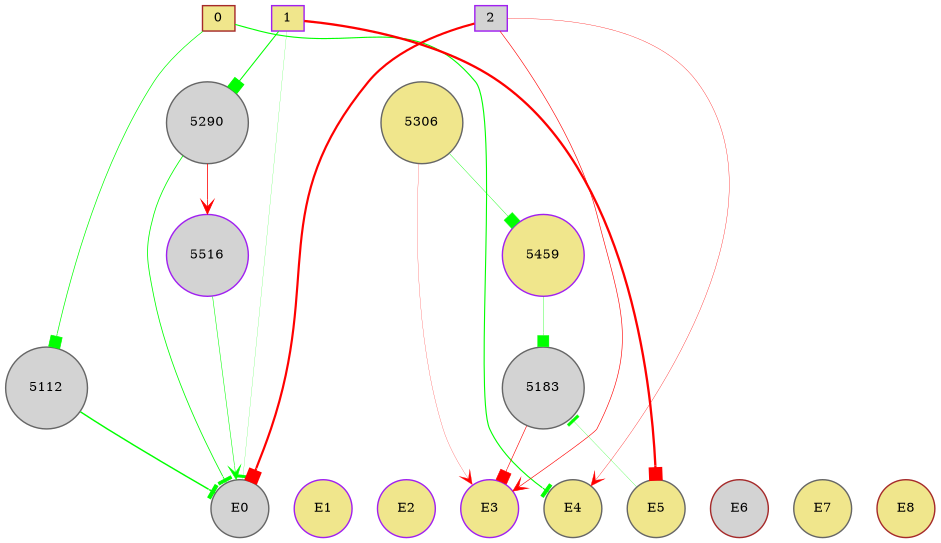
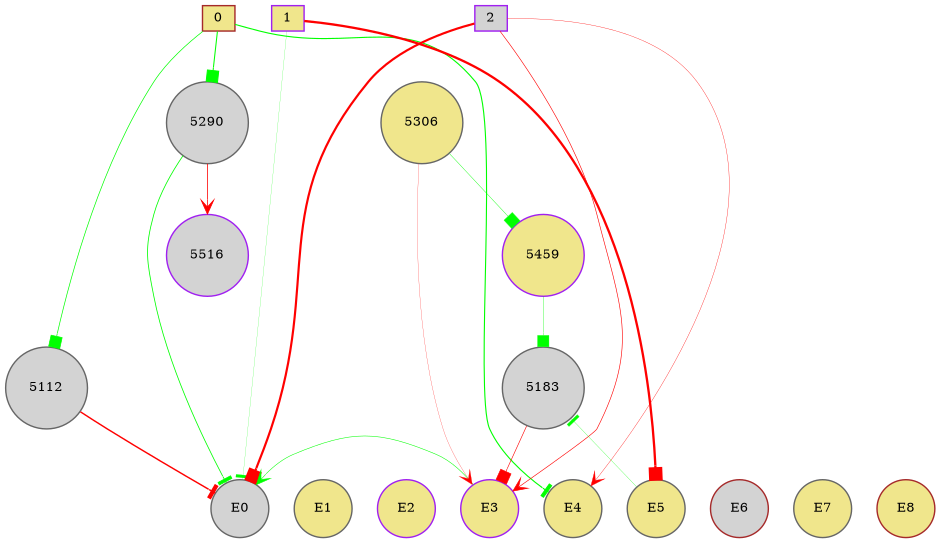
edge "1" -> "5290": now "0" -> "5290"
edge "5516" -> "E0": now "E3" -> "E0"
edge "5112" -> "E0": color green -> red
node "E1": color purple -> gray40
